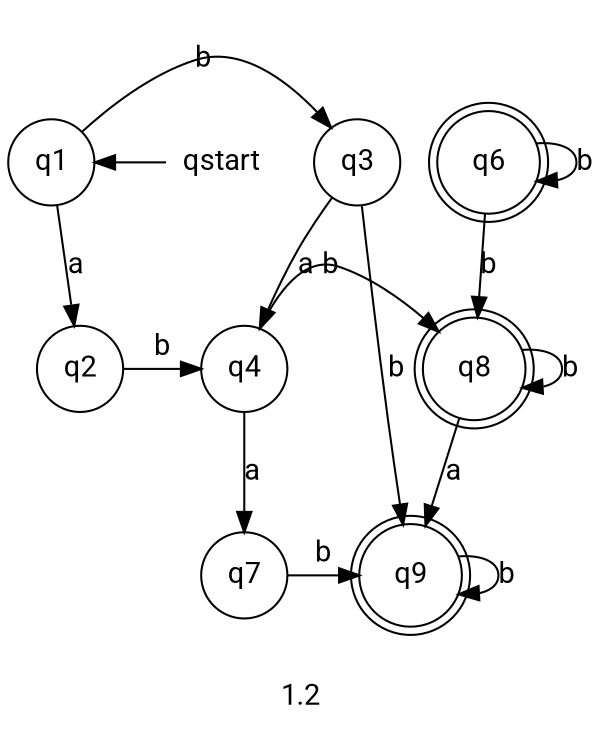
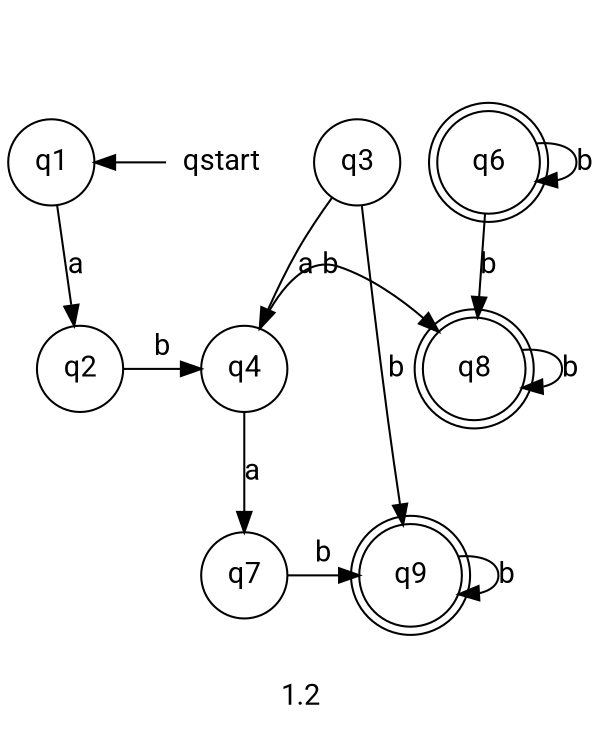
edge "q1" -> "q3": removed, label "b"
edge "q8" -> "q9": removed, label "a"
